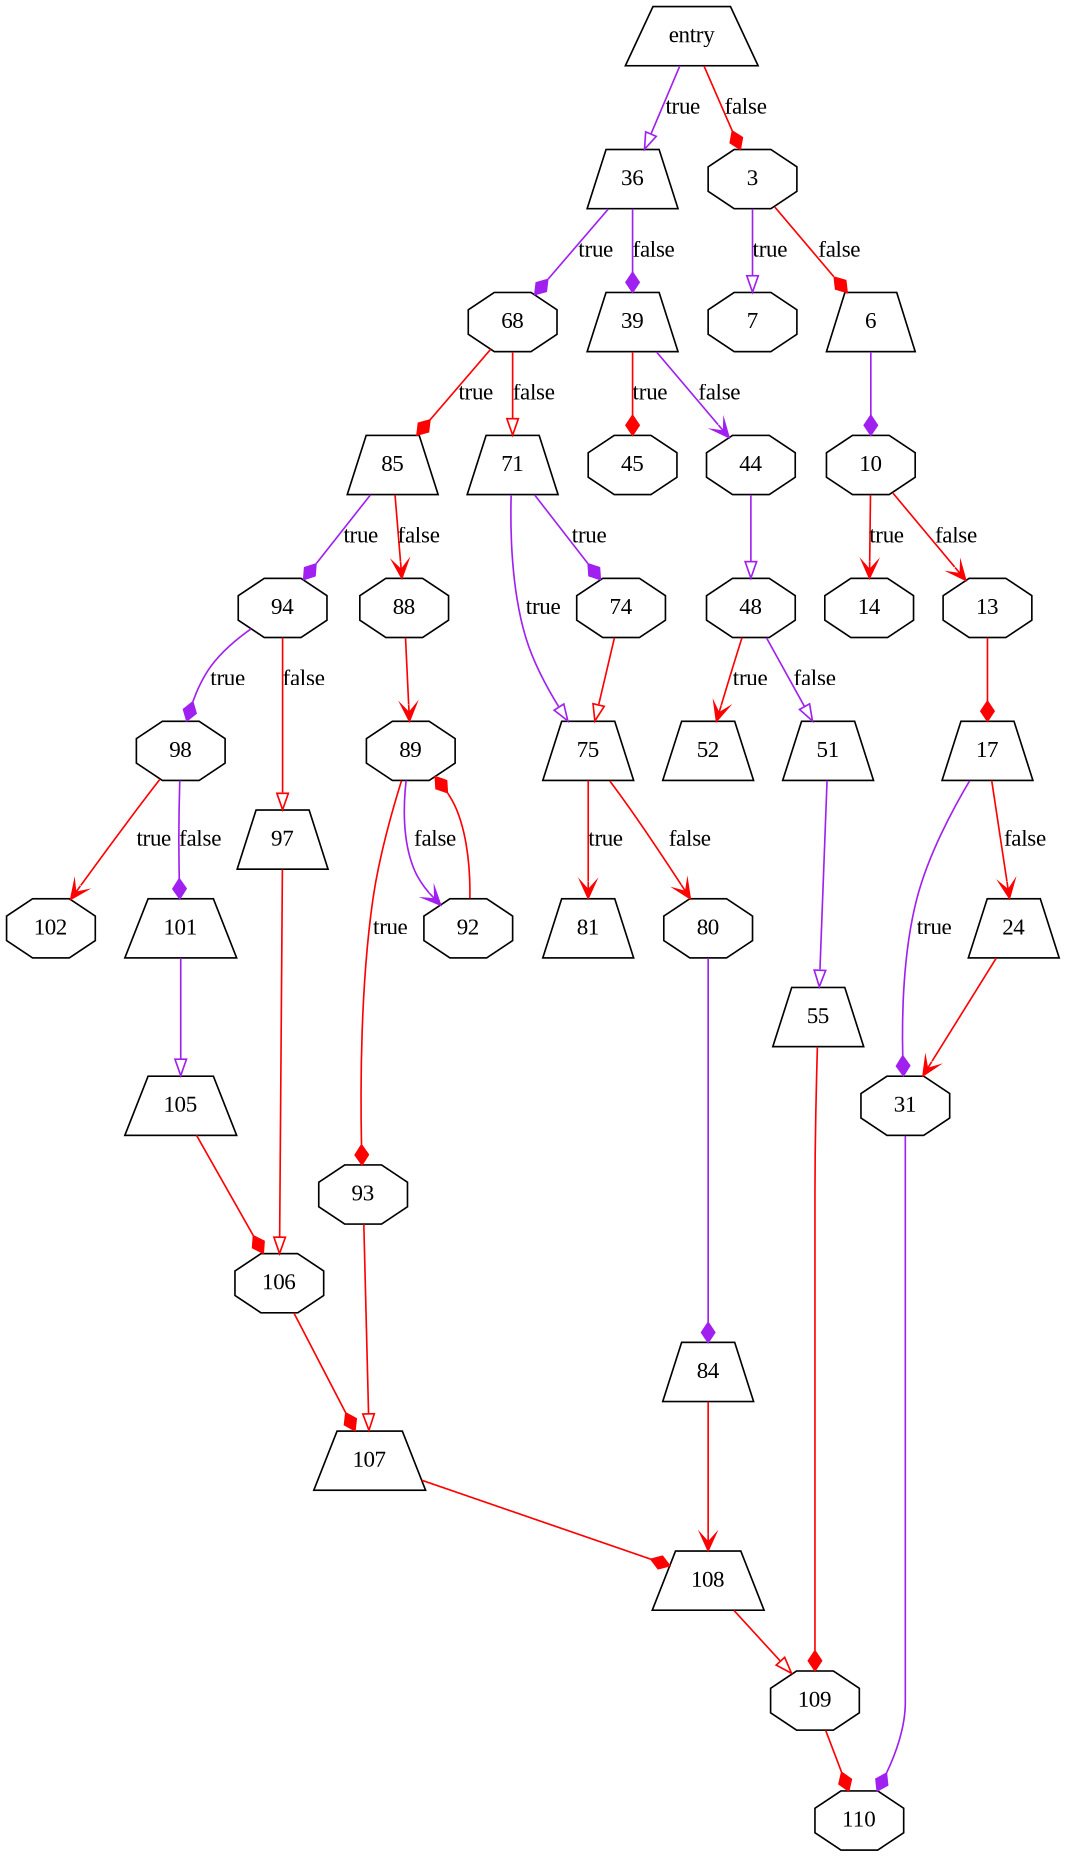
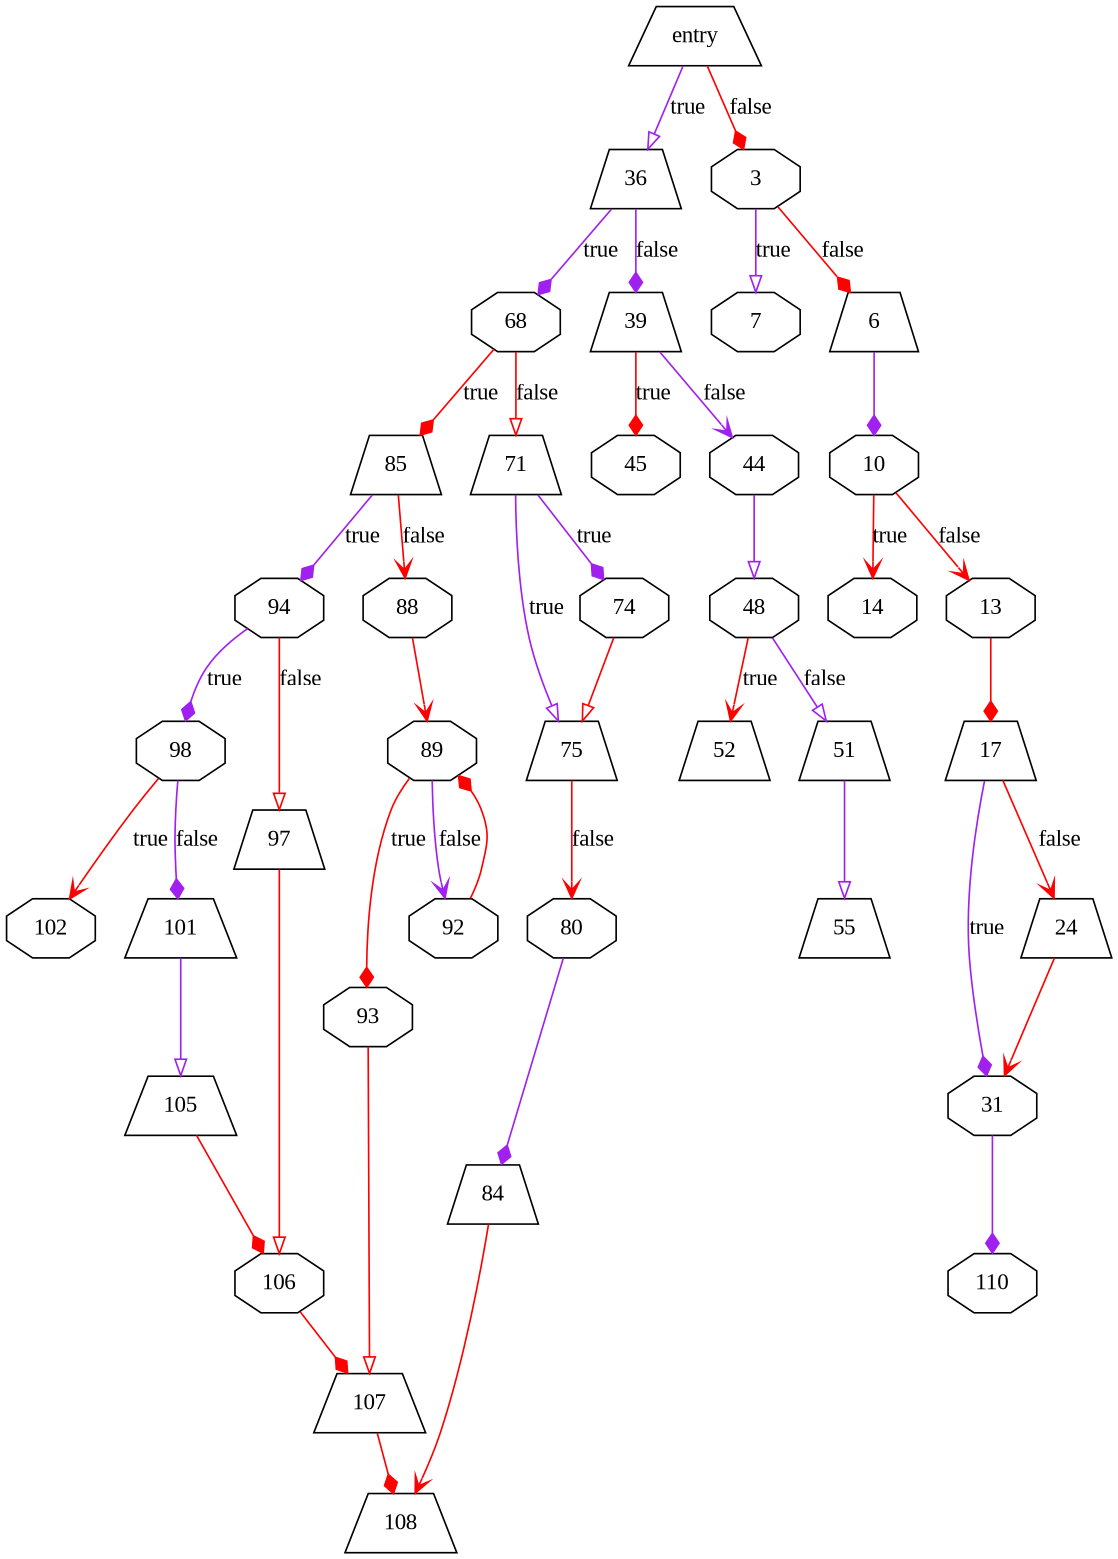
node "81": removed
node "109": removed
